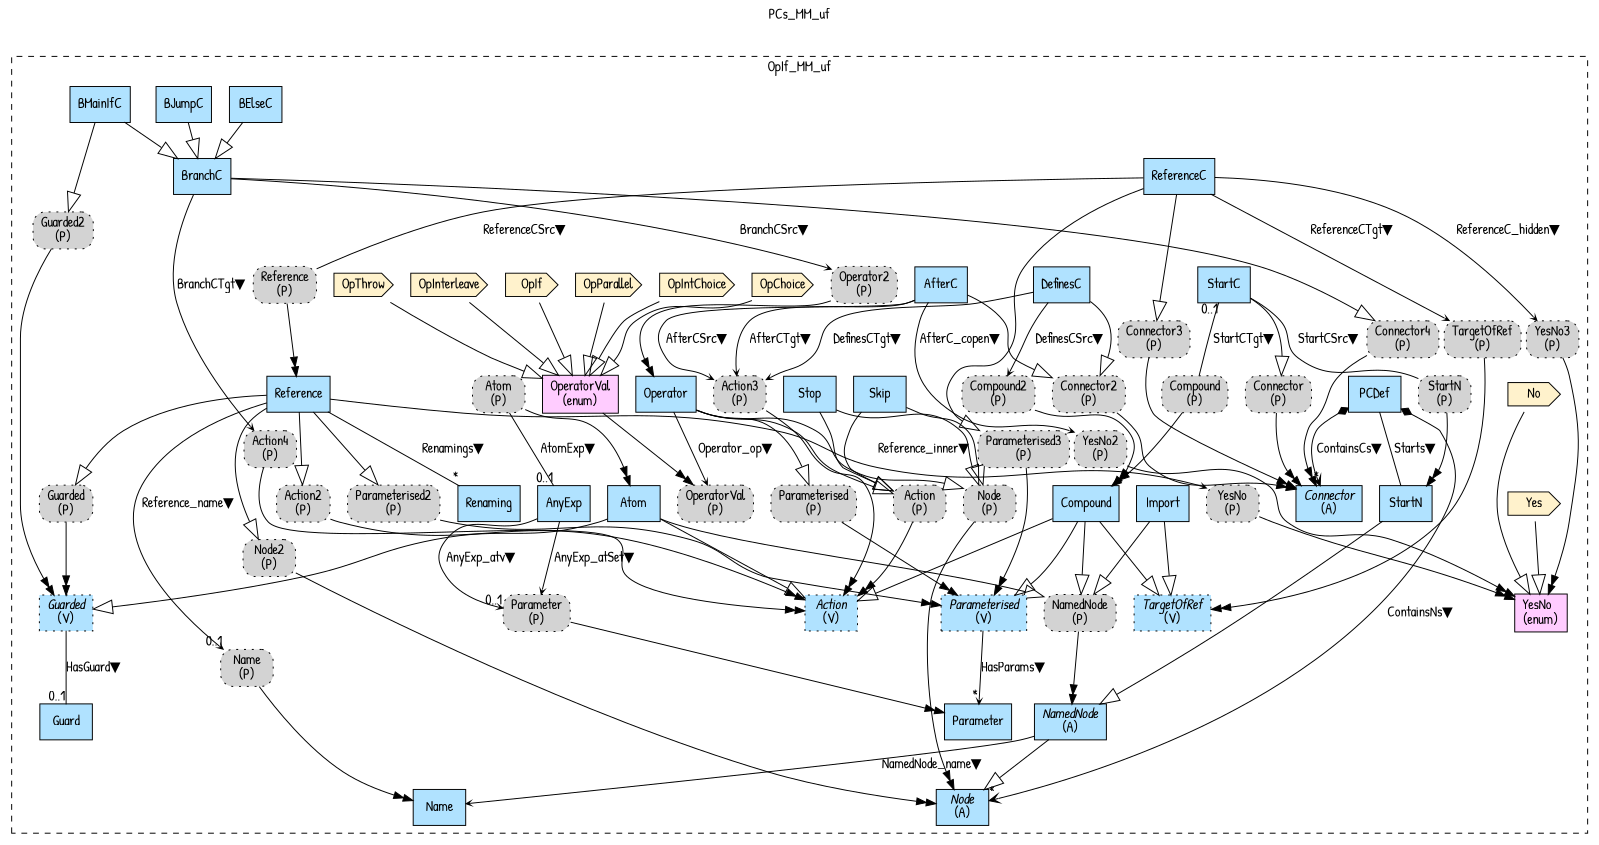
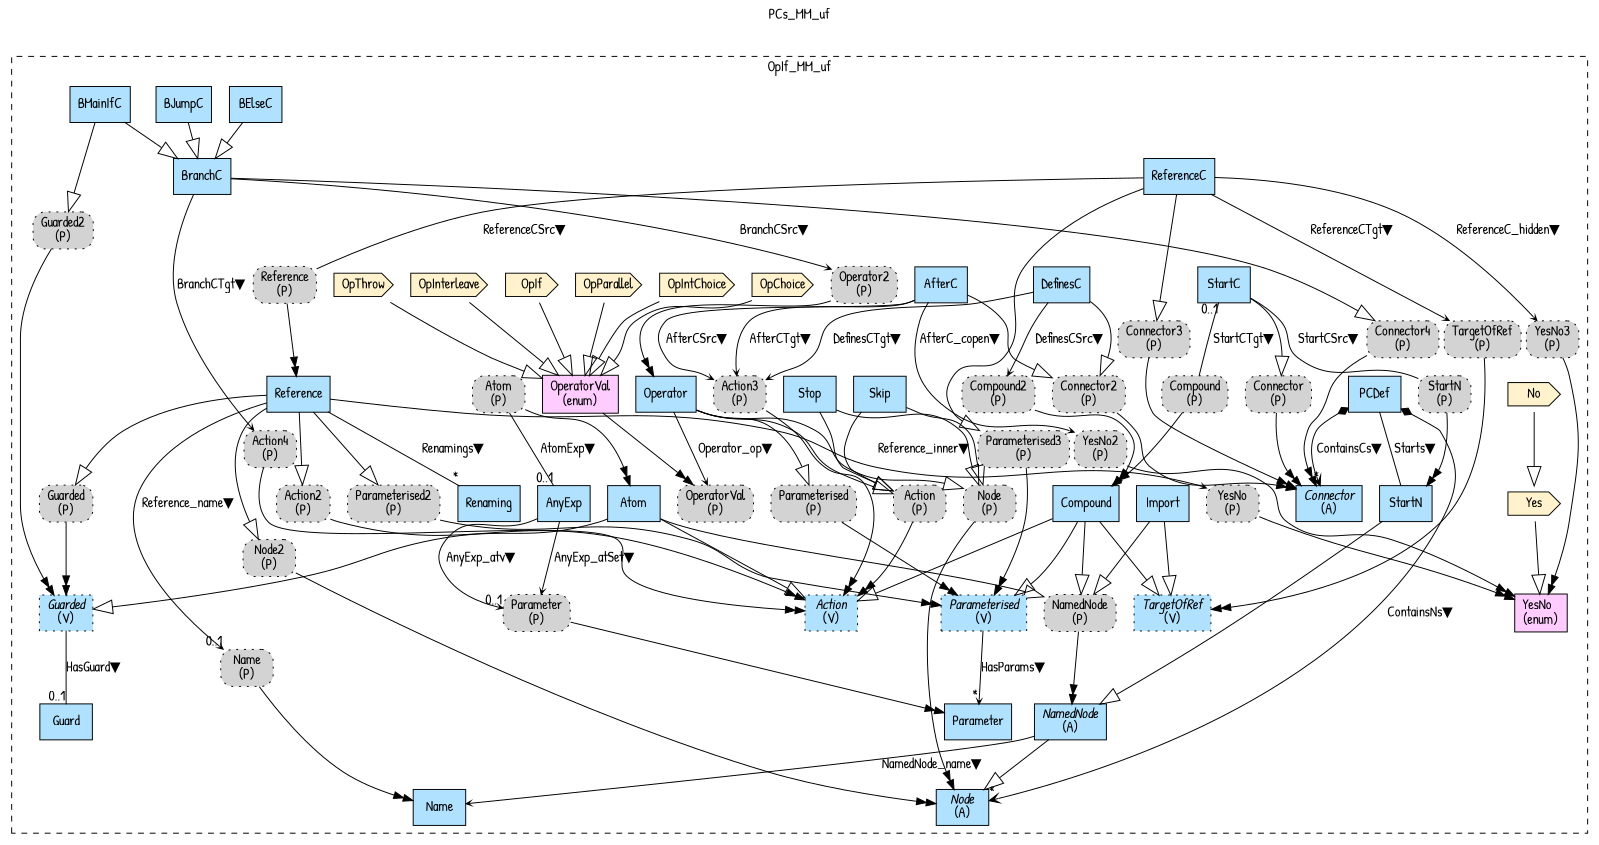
edge "No" -> "YesNo (enum)": now "No" -> "Yes"
